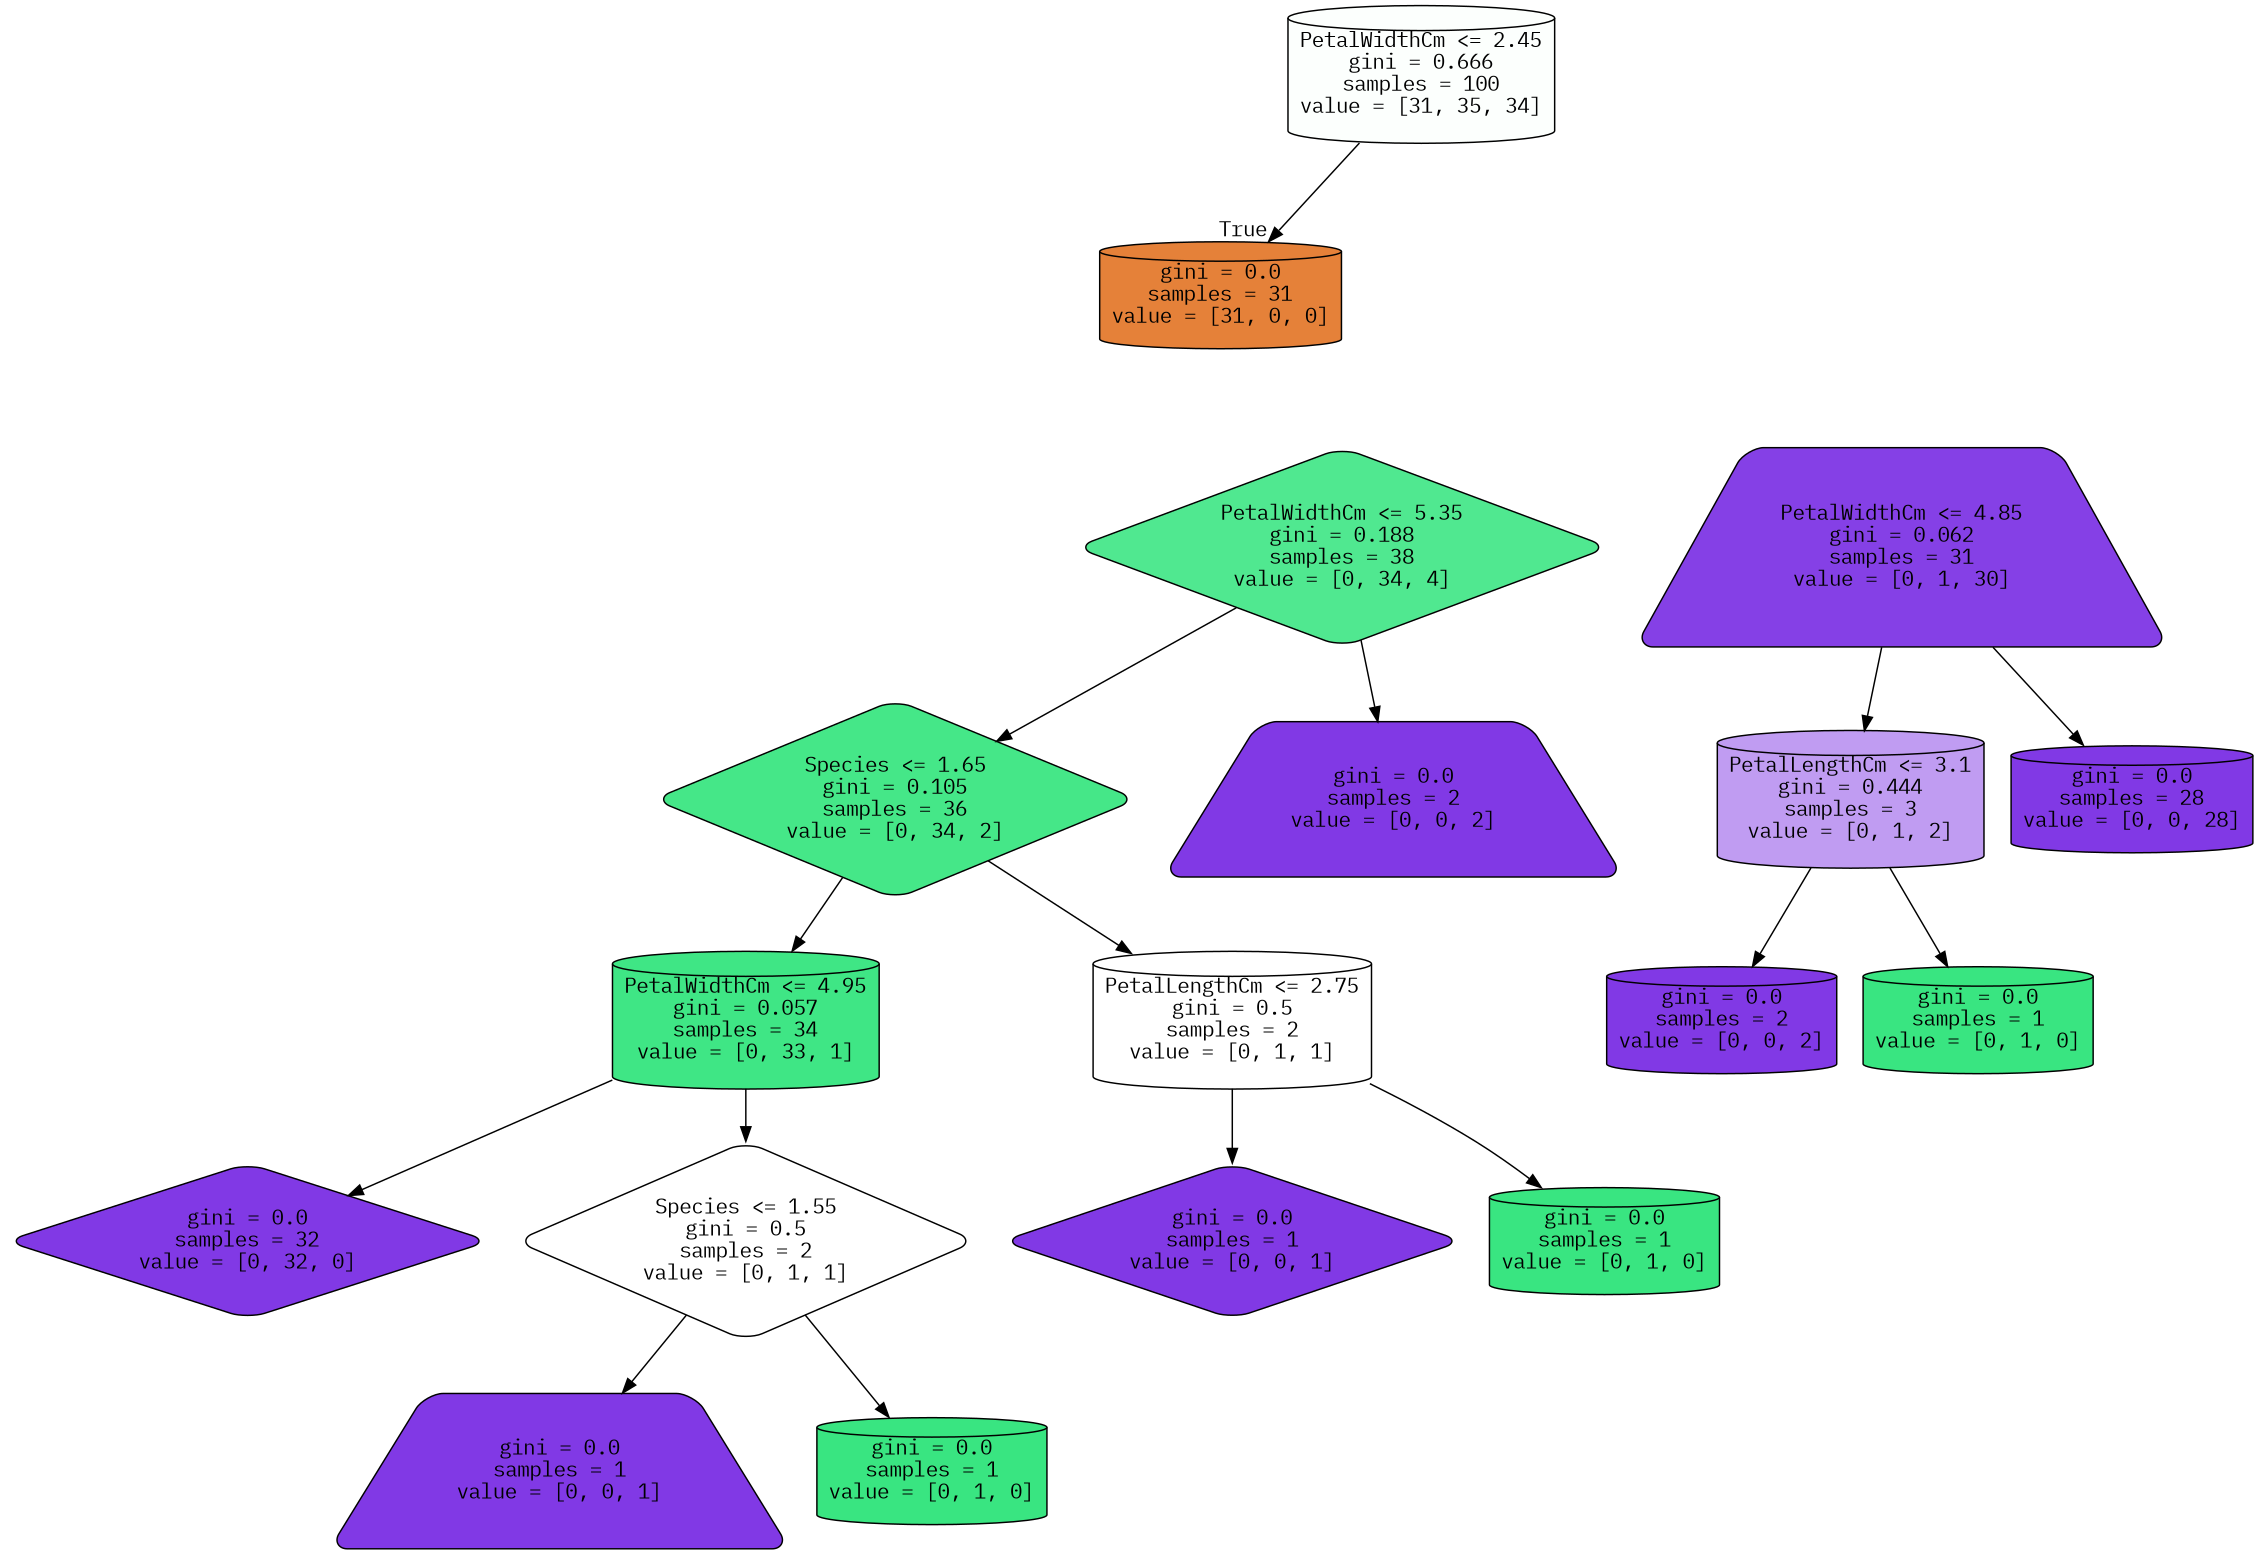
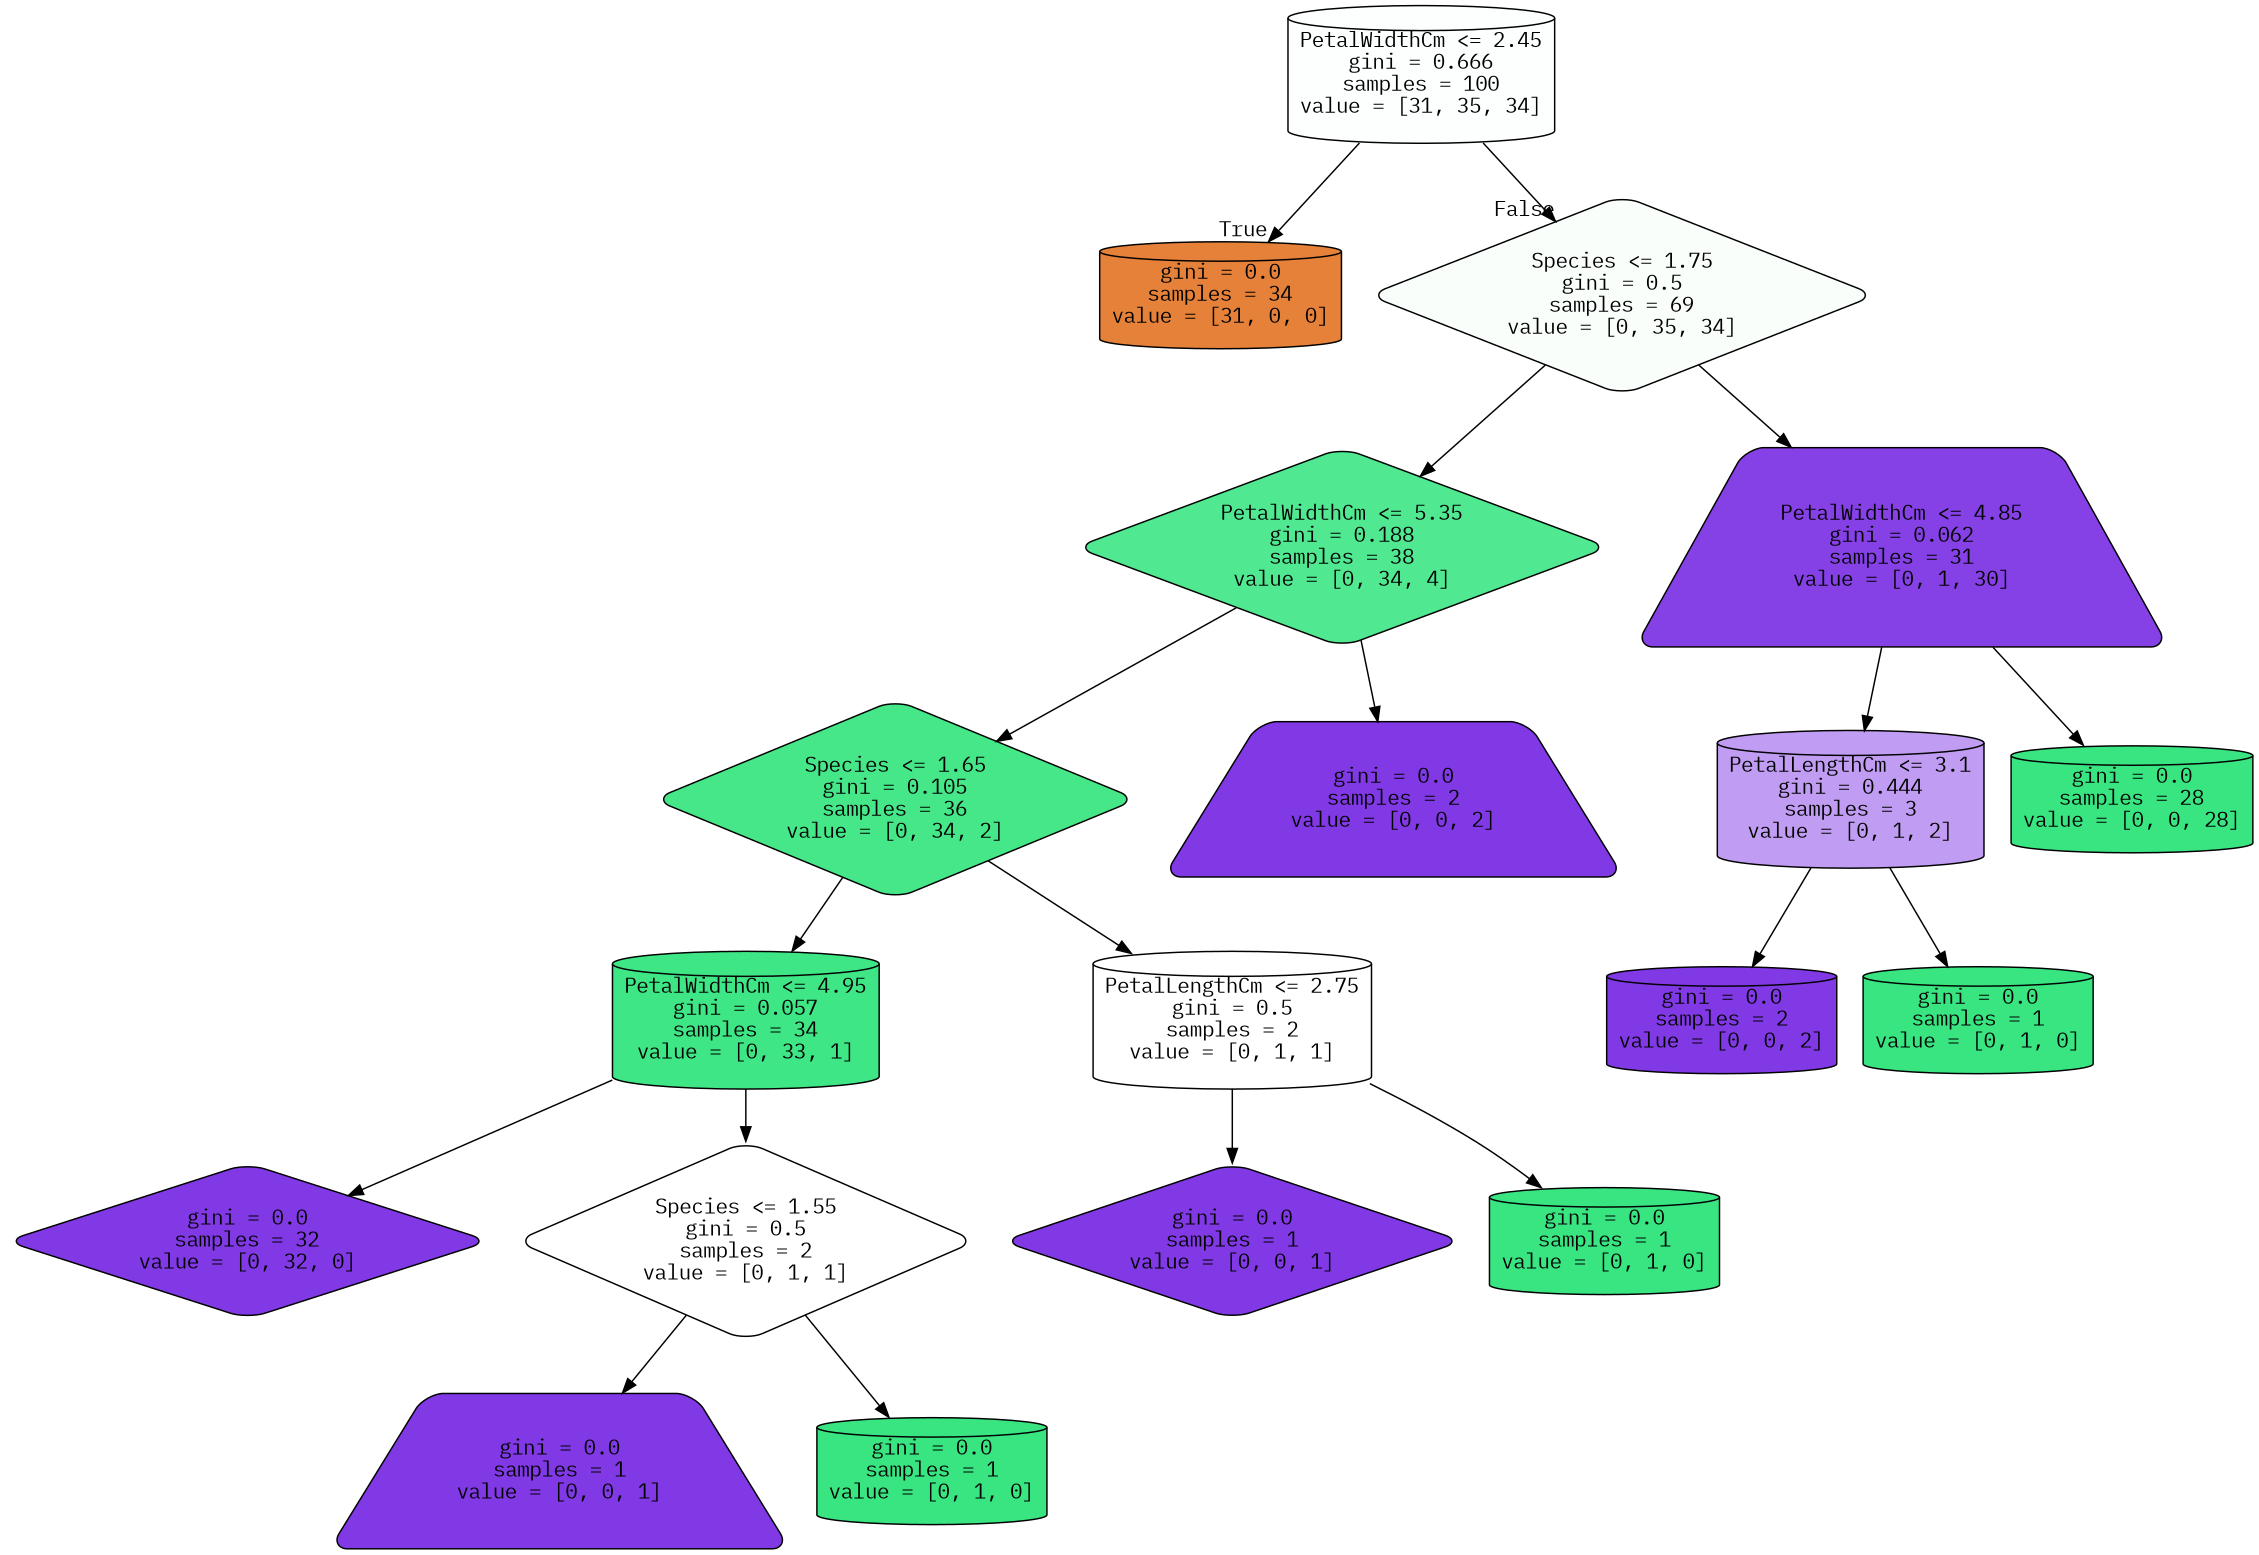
node "gini = 0.0 samples = 31 value = [31, 0, 0]": label "gini = 0.0 samples = 31 value = [31, 0, 0]" -> "gini = 0.0 samples = 34 value = [31, 0, 0]"
node "Species <= 1.75 gini = 0.5 samples = 69 value = [0, 35, 34]": added
node "gini = 0.0 samples = 28 value = [0, 0, 28]": fillcolor #8139e5 -> #39e581
